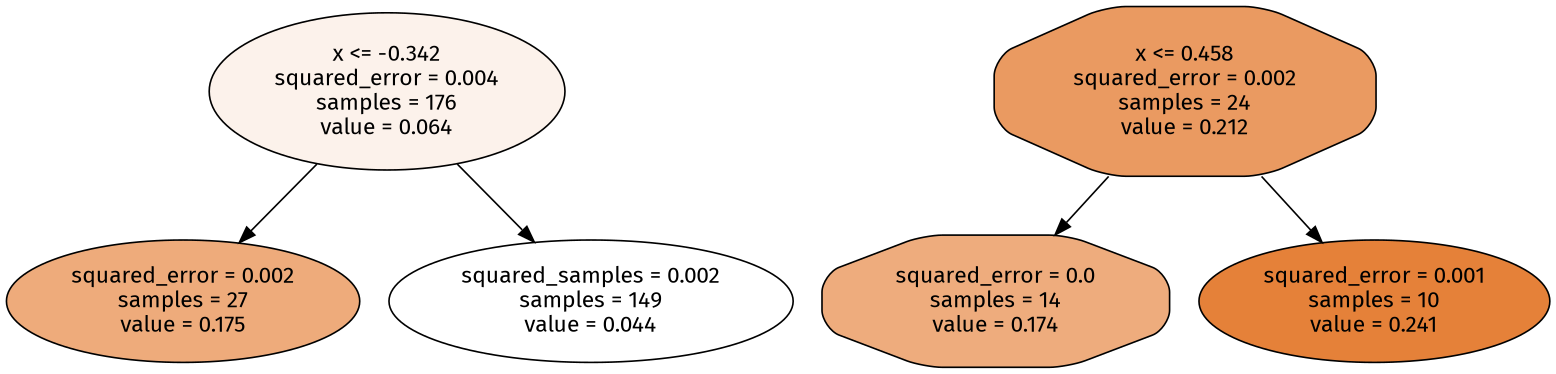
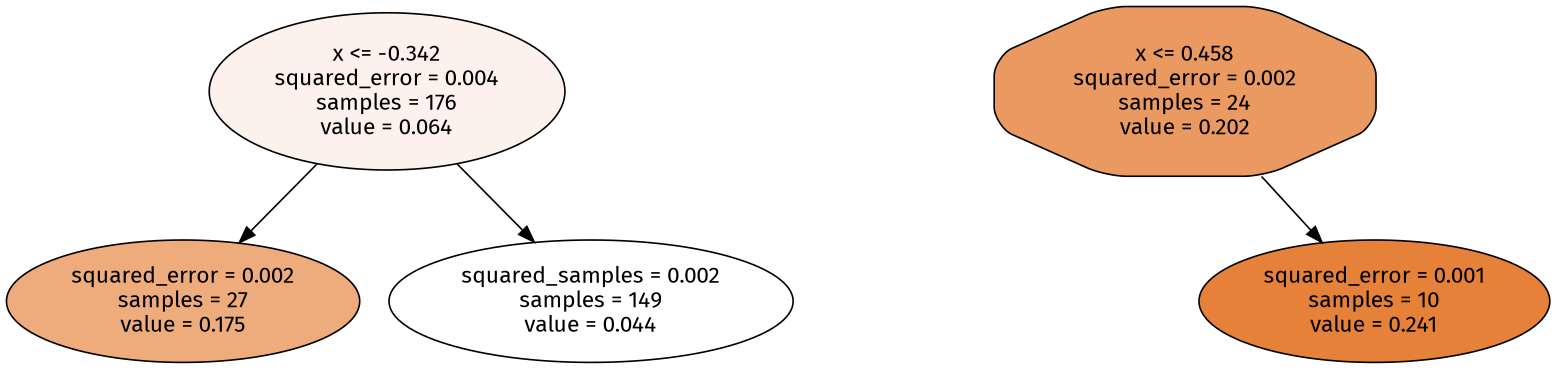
node "x <= 0.458 squared_error = 0.002 samples = 24 value = 0.212": label "x <= 0.458 squared_error = 0.002 samples = 24 value = 0.212" -> "x <= 0.458 squared_error = 0.002 samples = 24 value = 0.202"
node "squared_error = 0.0 samples = 14 value = 0.174": removed
